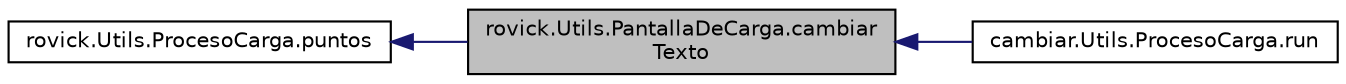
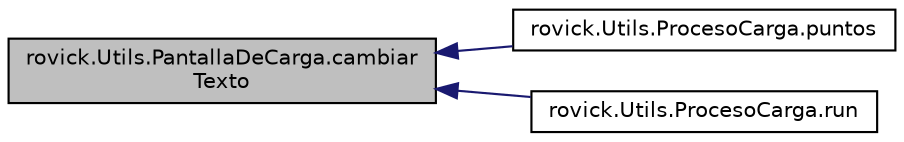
edge "rovick.Utils.PantallaDeCarga.cambiar Texto" -> "rovick.Utils.ProcesoCarga.puntos": reversed
node "cambiar.Utils.ProcesoCarga.run": label "cambiar.Utils.ProcesoCarga.run" -> "rovick.Utils.ProcesoCarga.run"
